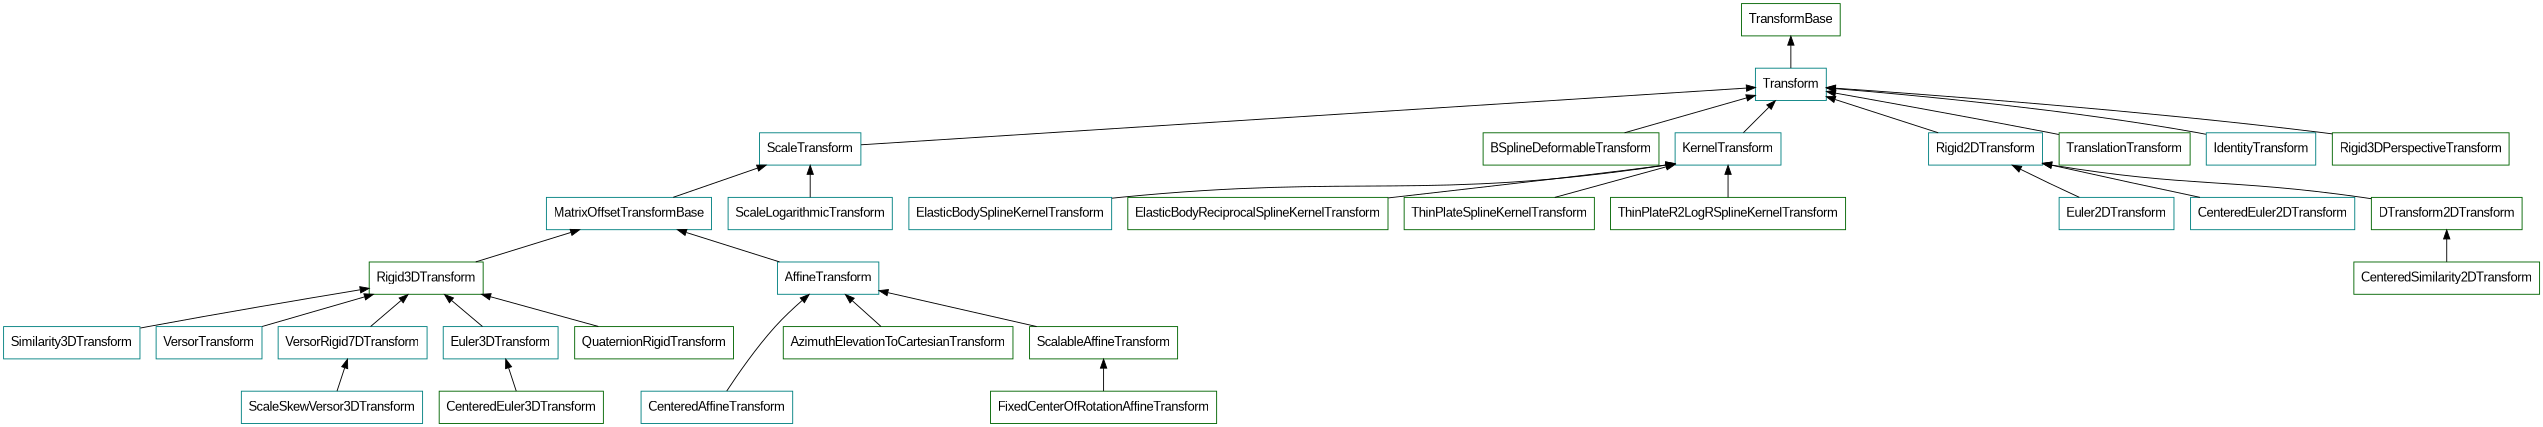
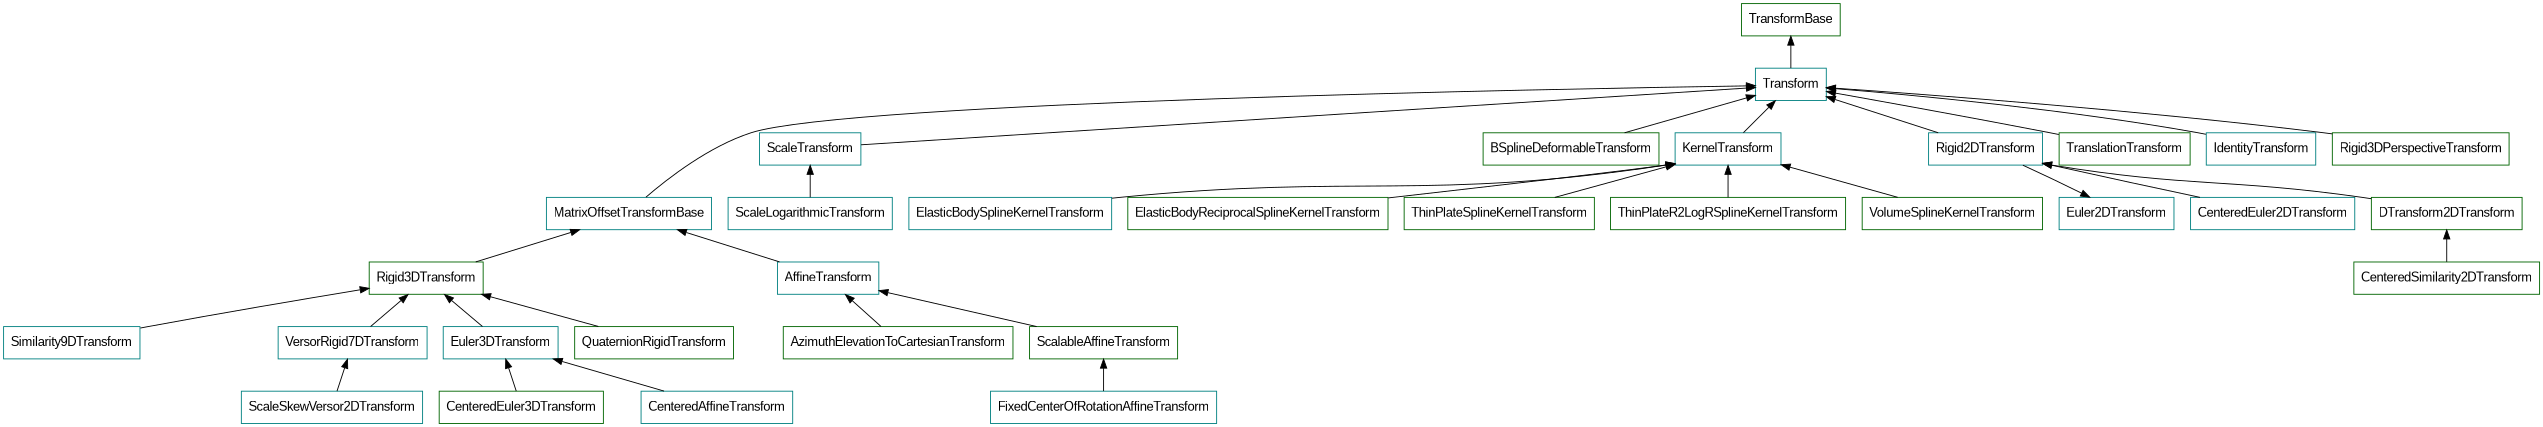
edge "MatrixOffsetTransformBase" -> "ScaleTransform": now "MatrixOffsetTransformBase" -> "Transform"
edge "Euler2DTransform" -> "Rigid2DTransform": reversed
node "VolumeSplineKernelTransform": added
node "Similarity3DTransform": label "Similarity3DTransform" -> "Similarity9DTransform"
node "VersorTransform": removed
edge "CenteredAffineTransform" -> "AffineTransform": now "CenteredAffineTransform" -> "Euler3DTransform"
node "ScaleSkewVersor3DTransform": label "ScaleSkewVersor3DTransform" -> "ScaleSkewVersor2DTransform"
node "FixedCenterOfRotationAffineTransform": color darkgreen -> teal
